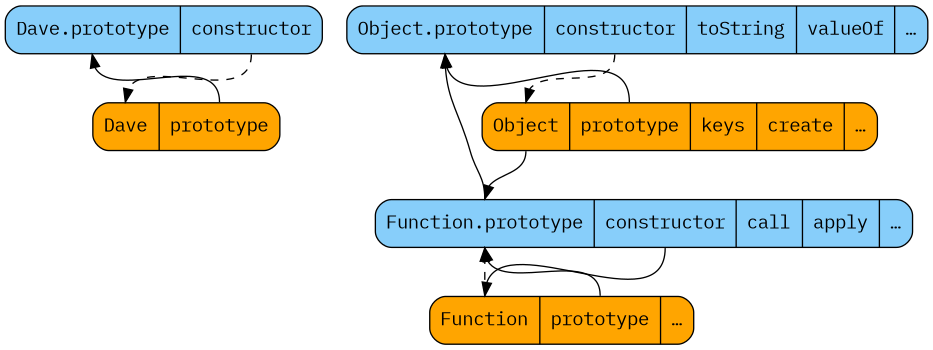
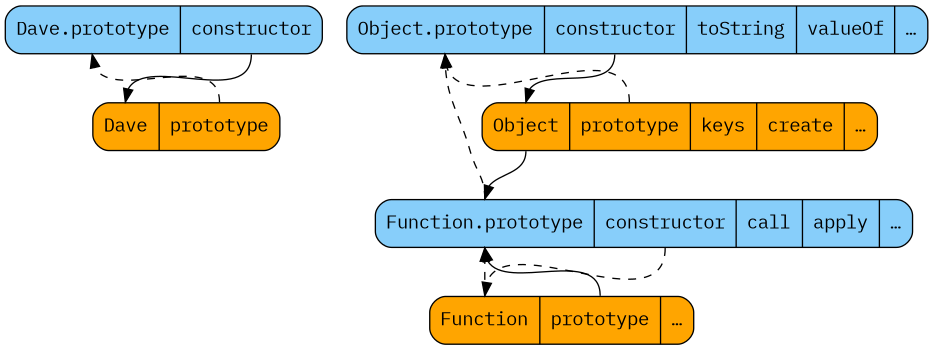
edge "Dave" -> "Dave.prototype": style solid -> dashed
edge "Object.prototype" -> "Object": style dashed -> solid
edge "Dave.prototype" -> "Dave": style dashed -> solid
edge "Object" -> "Object.prototype": style solid -> dashed
edge "Function.prototype" -> "Object.prototype": style solid -> dashed
edge "Function.prototype" -> "Function": style solid -> dashed
